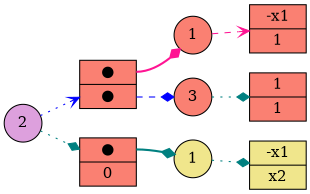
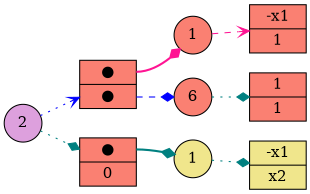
node "3": label "3" -> "6"
